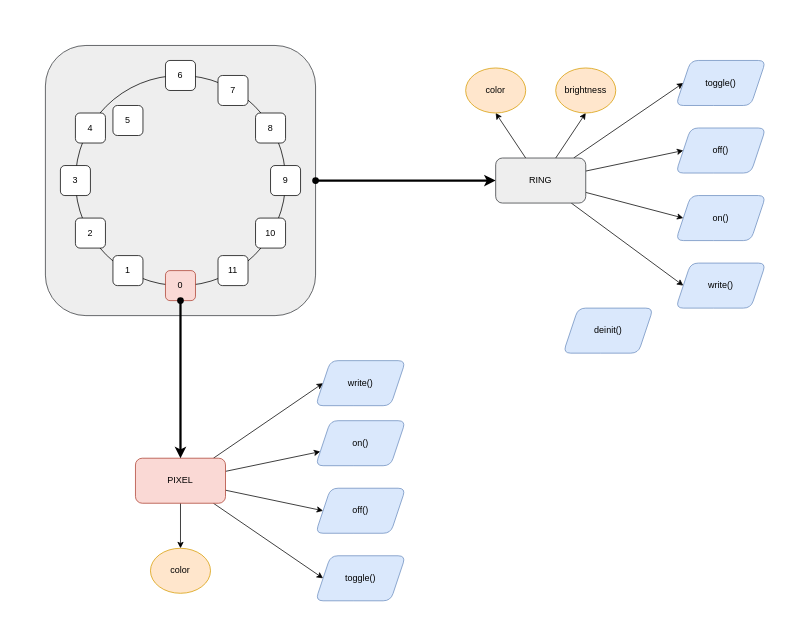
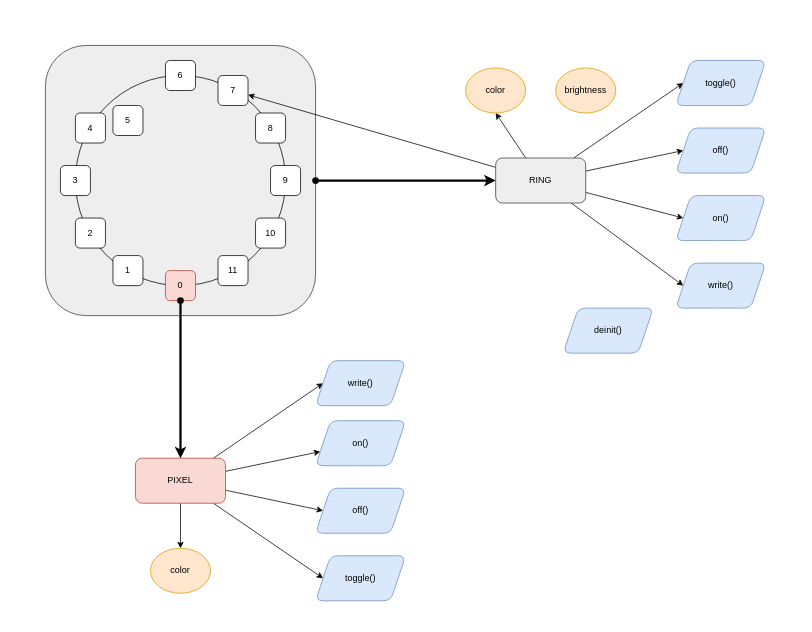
edge "RING" -> "brightness": now "RING" -> "7"
